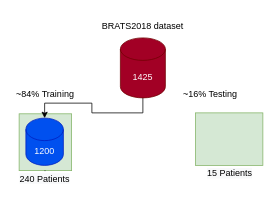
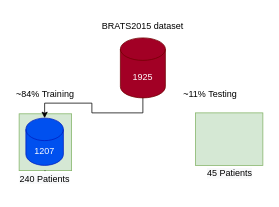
node "BRATS2018 dataset": label "BRATS2018 dataset" -> "BRATS2015 dataset"
node "1425": label "1425" -> "1925"
node "~16% Testing": label "~16% Testing" -> "~11% Testing"
node "1200": label "1200" -> "1207"
node "15 Patients": label "15 Patients" -> "45 Patients"
